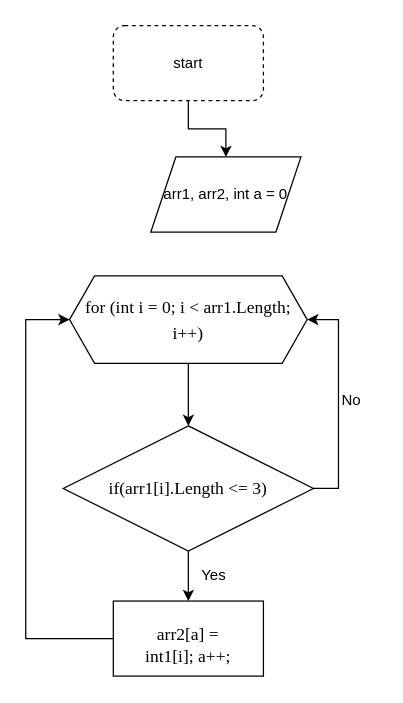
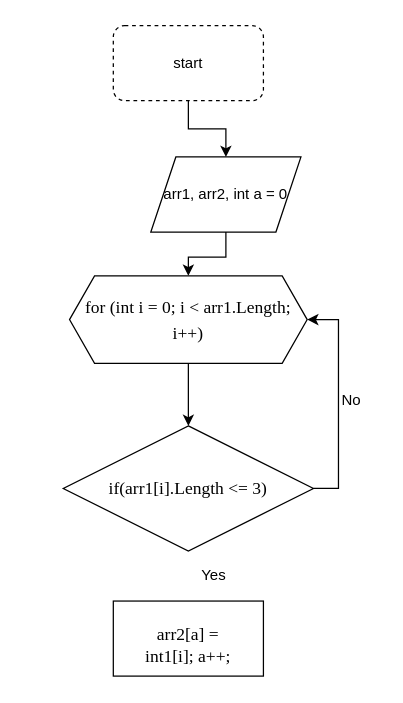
edge "arr1, arr2, int a = 0" -> "for (int i = 0; i < arr1.Length; i++)": added
edge "arr2[a] = int1[i]; a++;" -> "for (int i = 0; i < arr1.Length; i++)": removed
edge "if(arr1[i].Length <= 3)" -> "arr2[a] = int1[i]; a++;": removed
